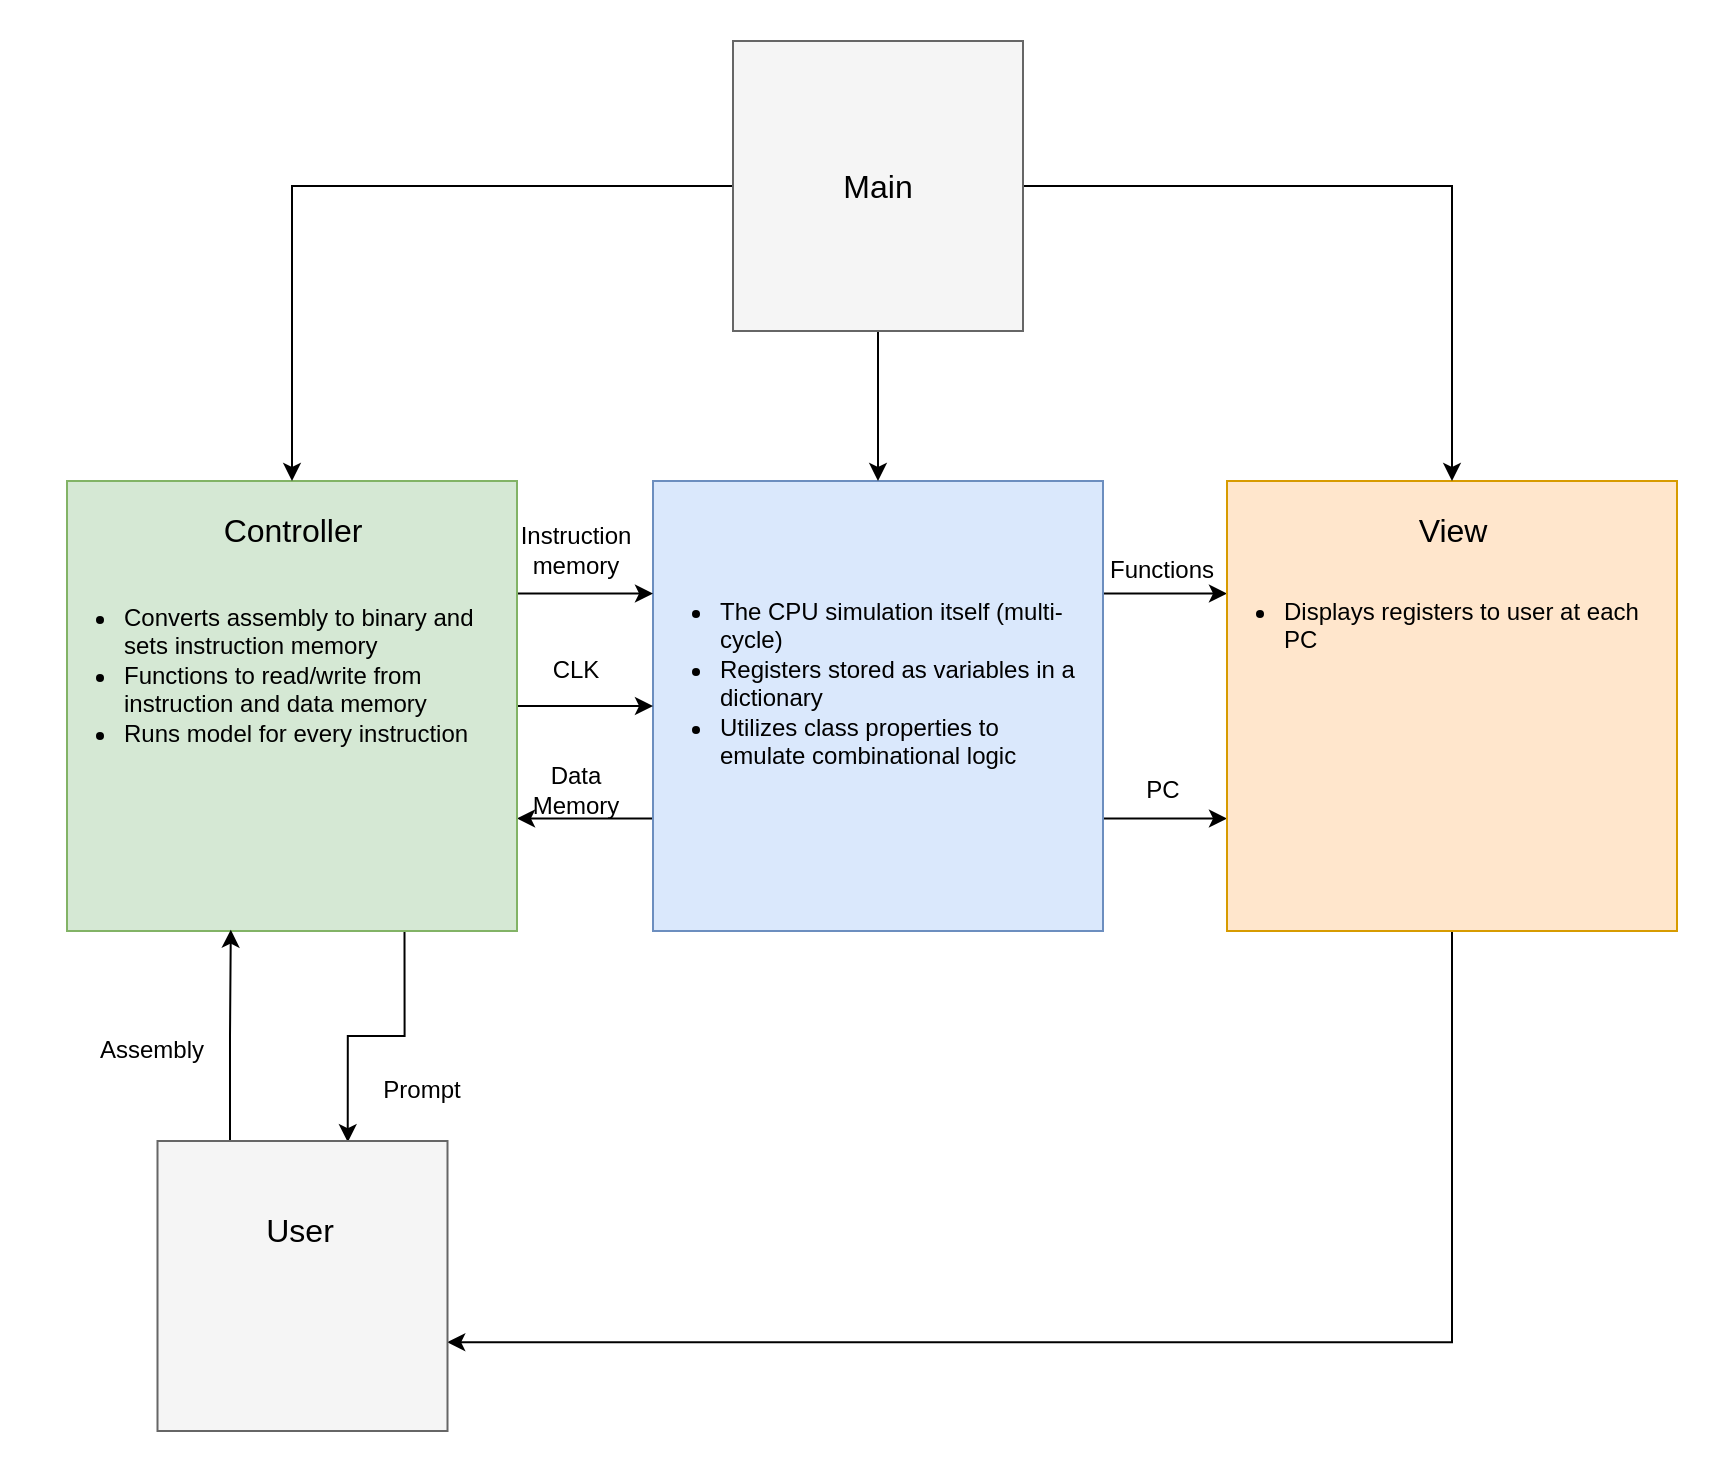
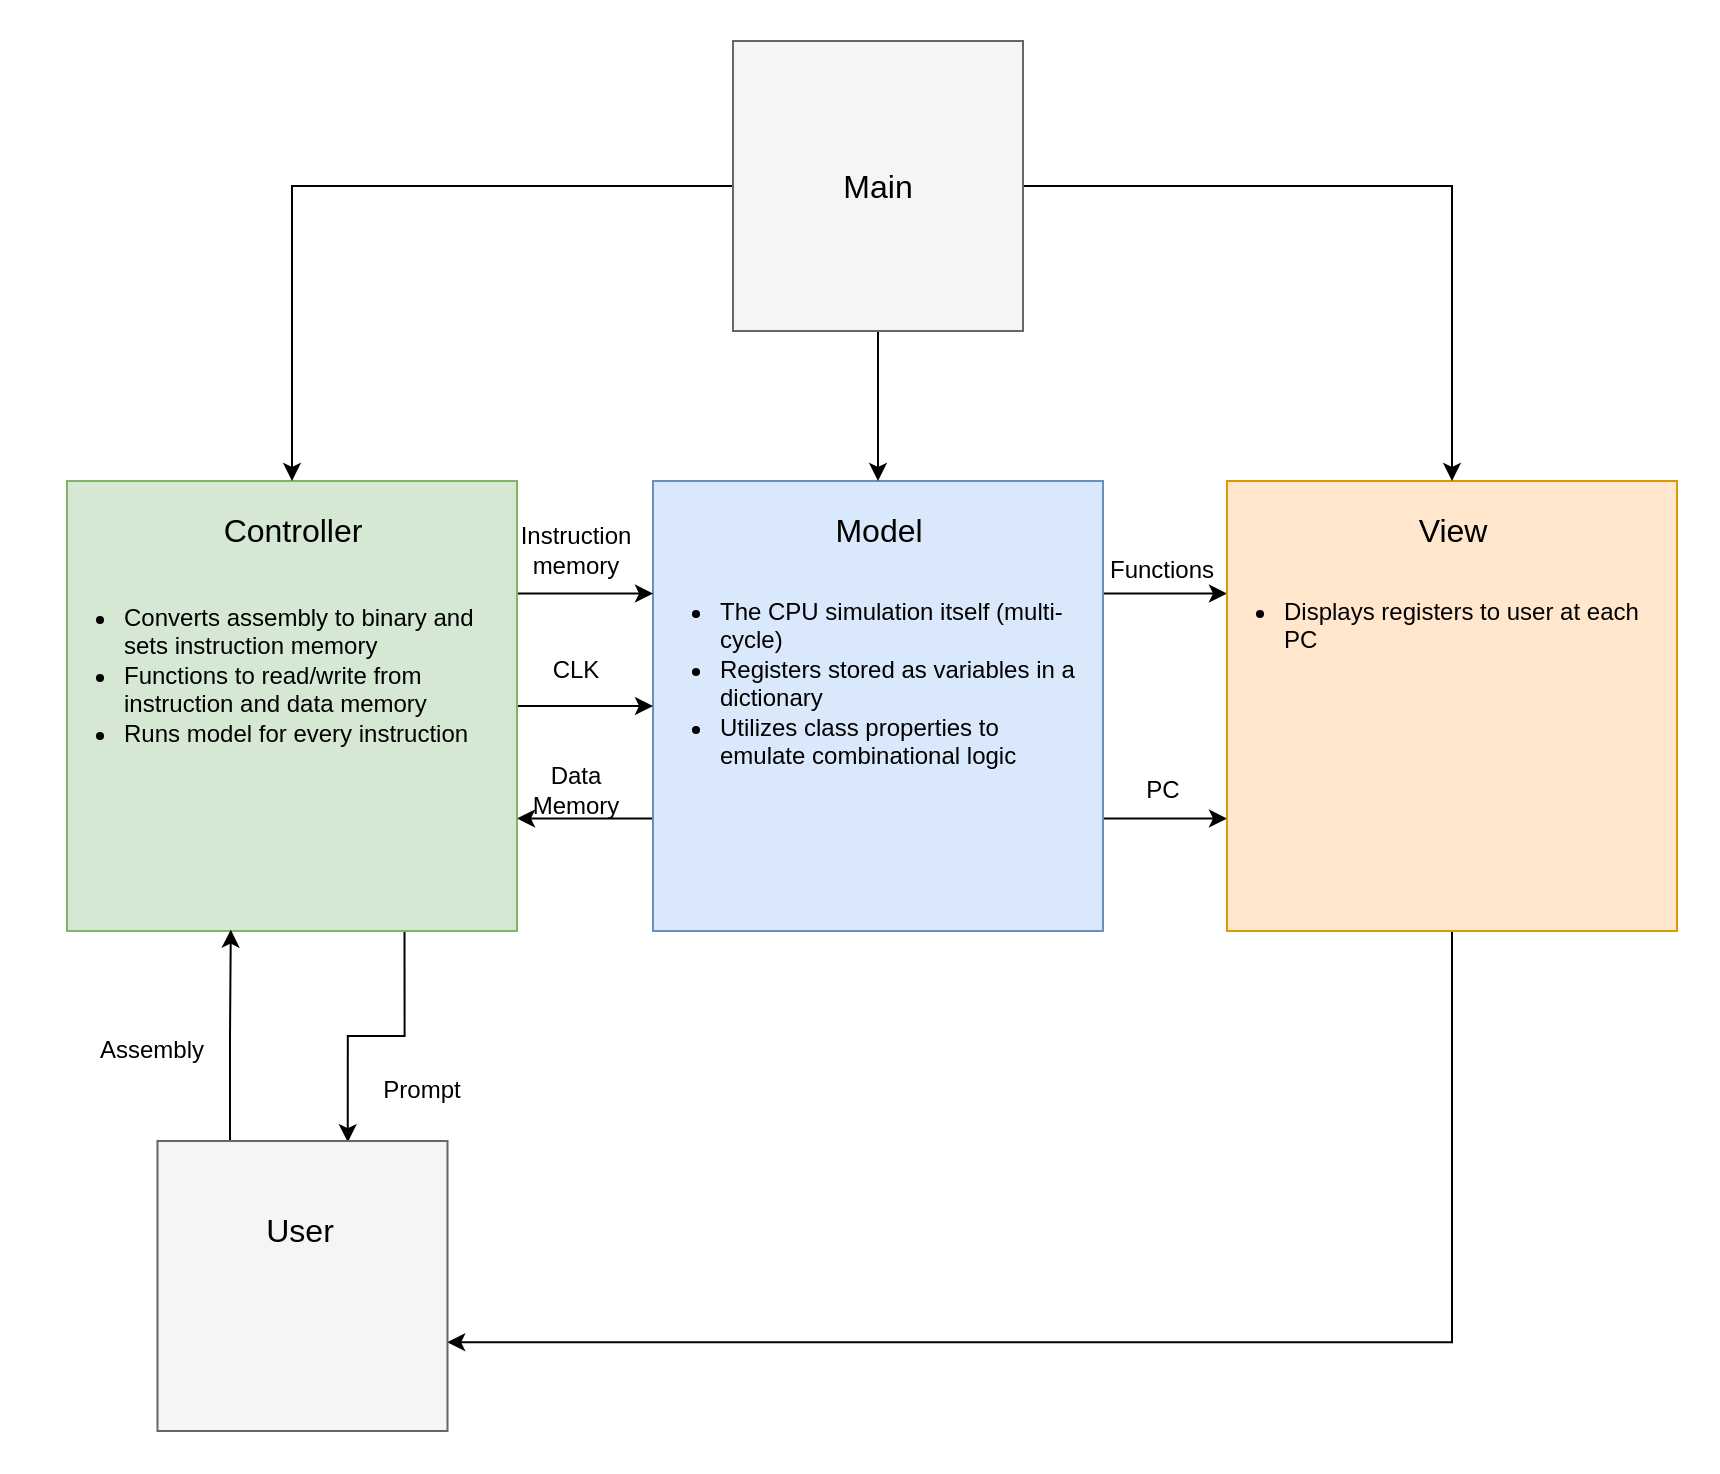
node "Model": added
